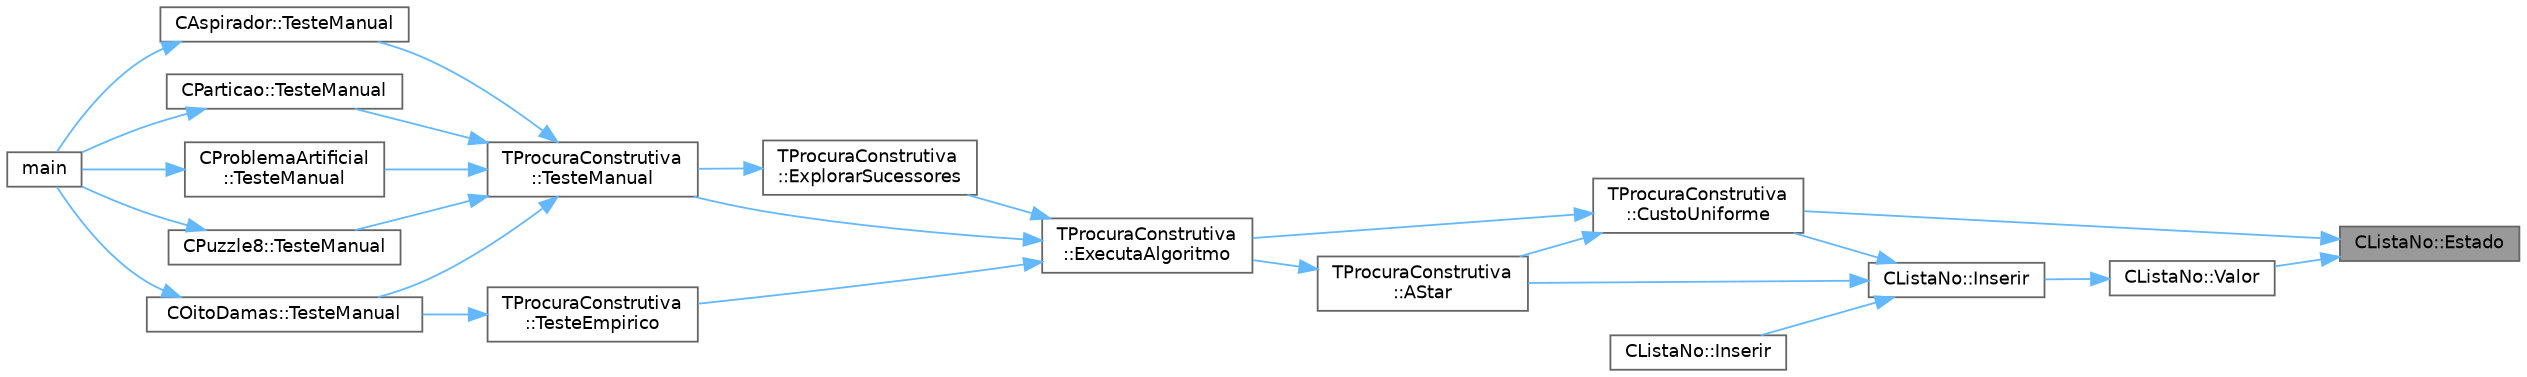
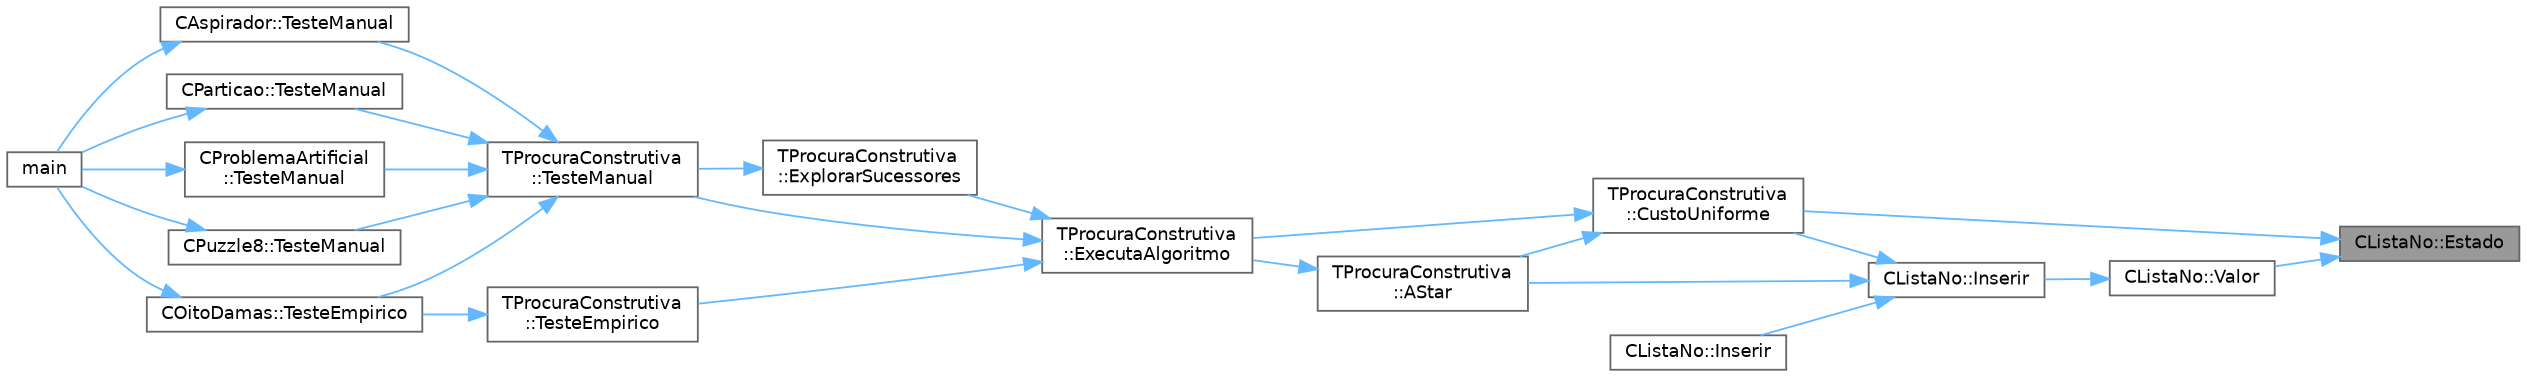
node "COitoDamas::TesteManual": label "COitoDamas::TesteManual" -> "COitoDamas::TesteEmpirico"
